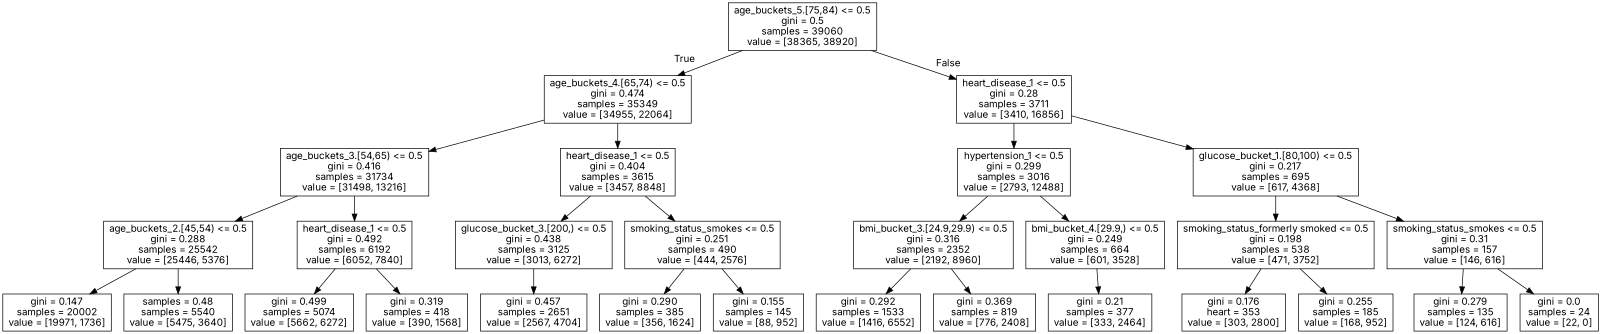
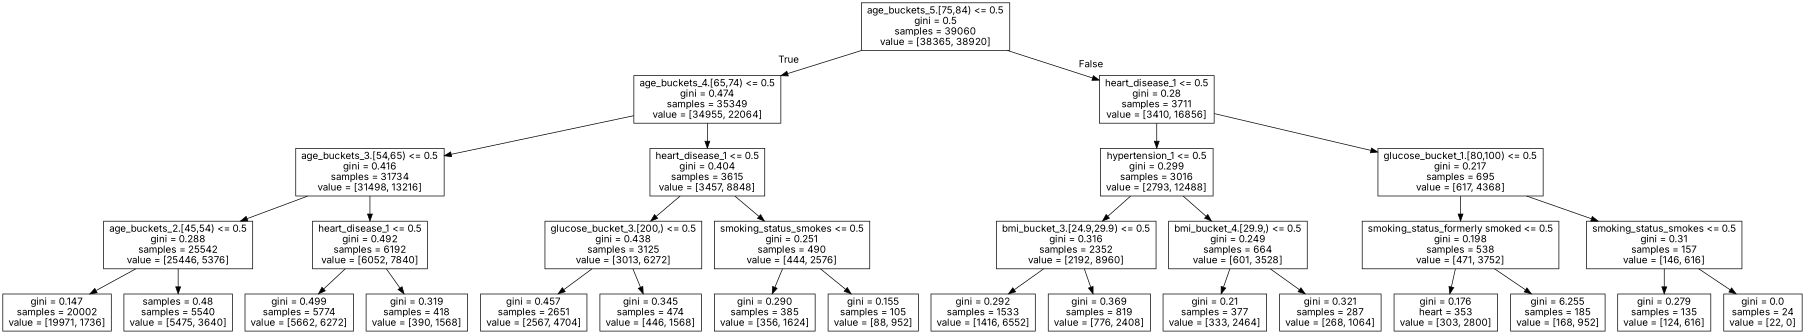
node "gini = 0.499 samples = 5074 value = [5662, 6272]": label "gini = 0.499 samples = 5074 value = [5662, 6272]" -> "gini = 0.499 samples = 5774 value = [5662, 6272]"
node "gini = 0.345 samples = 474 value = [446, 1568]": added
node "gini = 0.155 samples = 145 value = [88, 952]": label "gini = 0.155 samples = 145 value = [88, 952]" -> "gini = 0.155 samples = 105 value = [88, 952]"
node "gini = 0.321 samples = 287 value = [268, 1064]": added
node "gini = 0.255 samples = 185 value = [168, 952]": label "gini = 0.255 samples = 185 value = [168, 952]" -> "gini = 6.255 samples = 185 value = [168, 952]"
